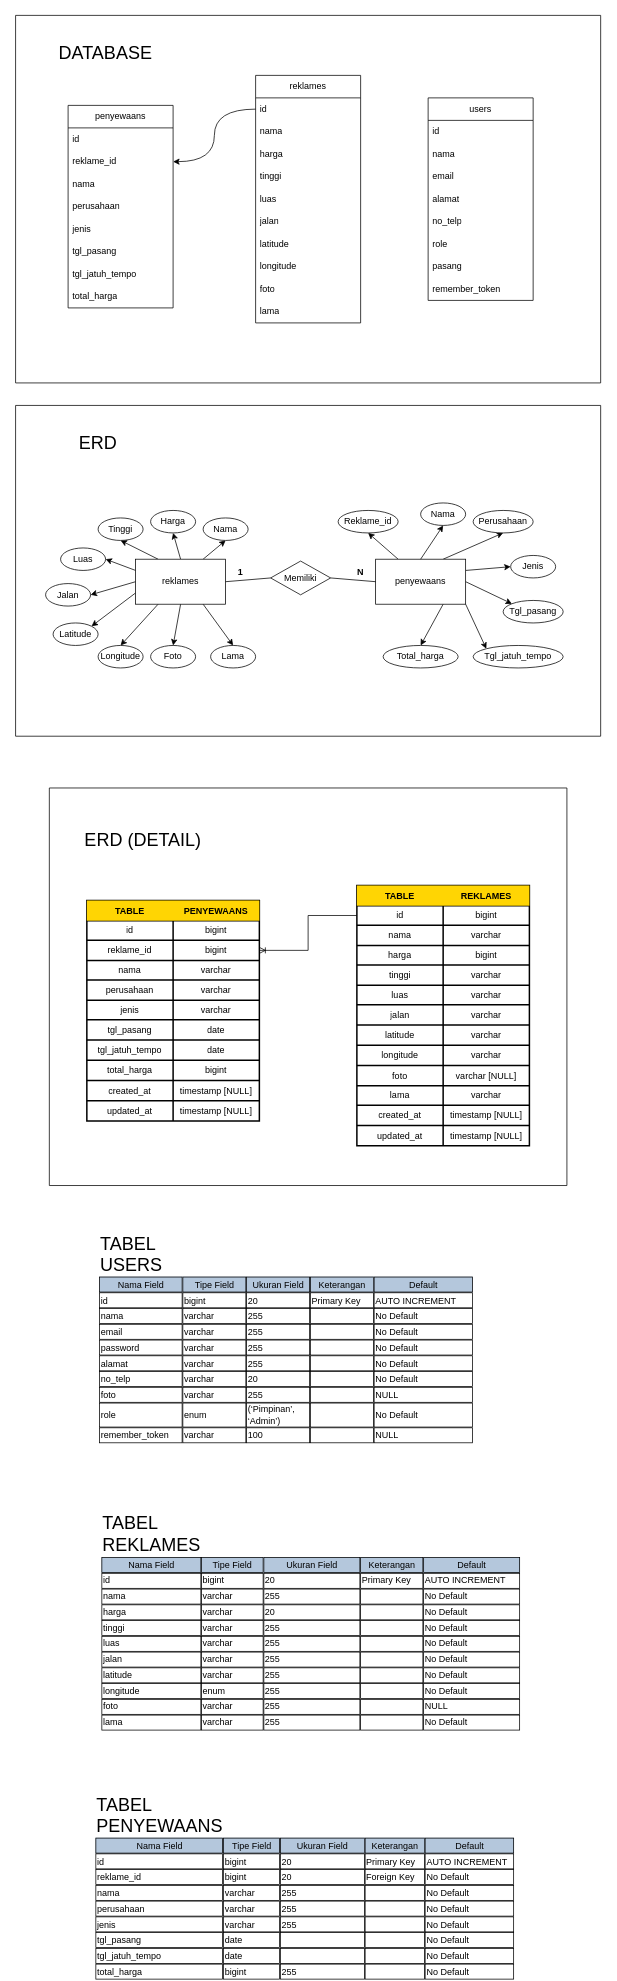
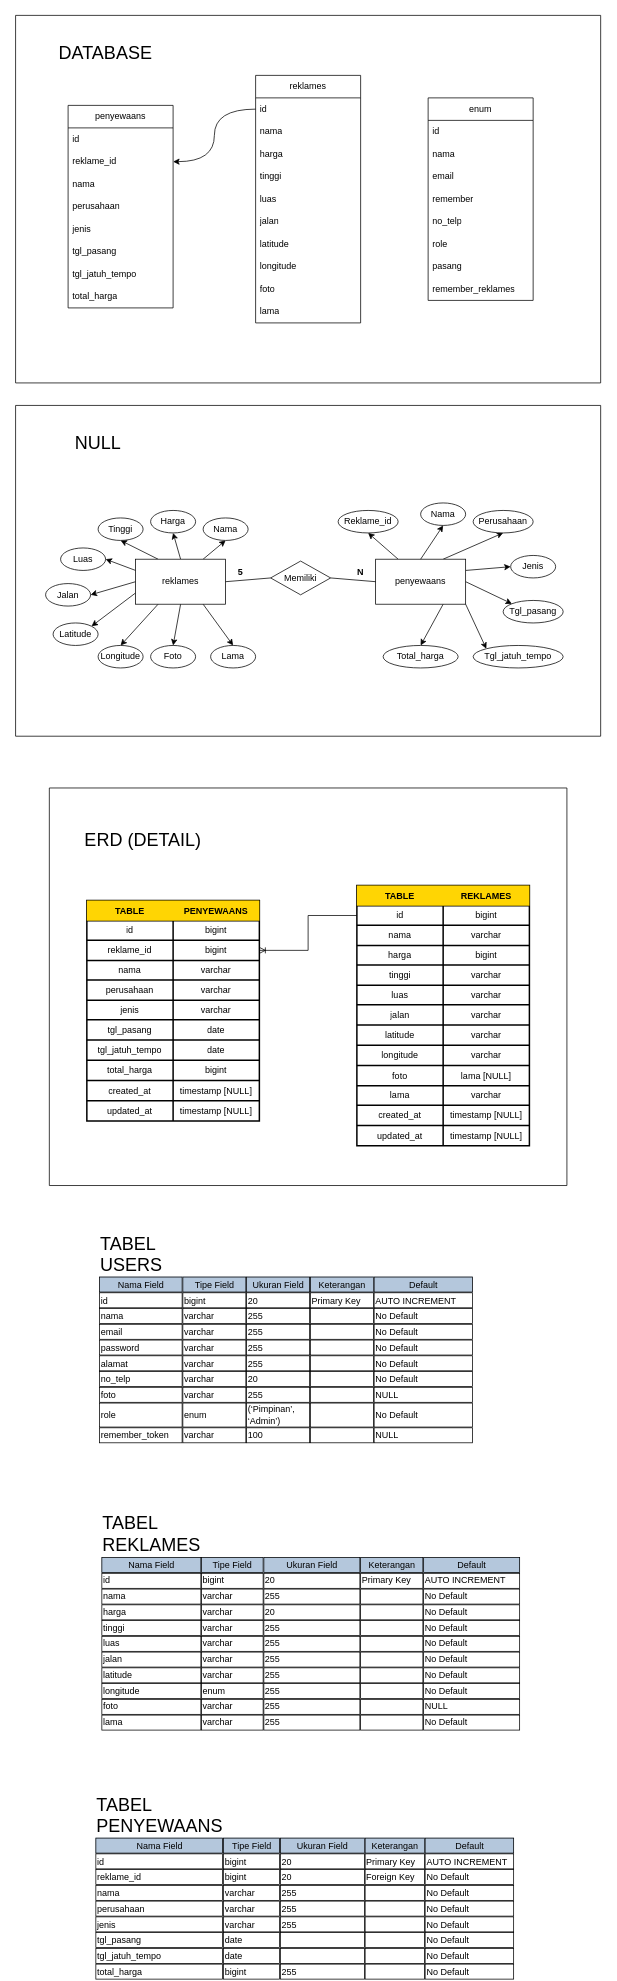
node "users": label "users" -> "enum"
node "alamat": label "alamat" -> "remember"
node "remember_token": label "remember_token" -> "remember_reklames"
node "ERD": label "ERD" -> "NULL"
node "1": label "1" -> "5"
node "varchar [NULL]": label "varchar [NULL]" -> "lama [NULL]"
